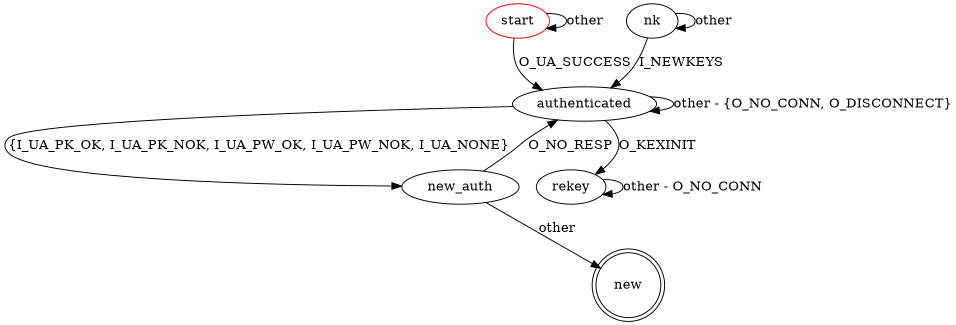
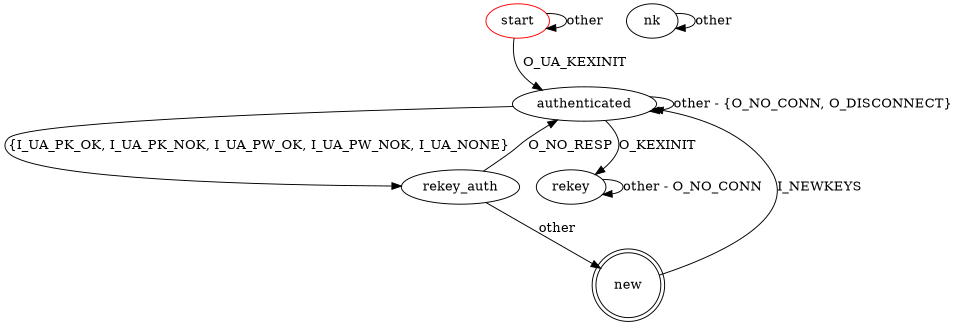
edge "start" -> "authenticated": label "O_UA_SUCCESS" -> "O_UA_KEXINIT"
edge "nk" -> "authenticated": now "new" -> "authenticated"
node "new_auth": label "new_auth" -> "rekey_auth"
